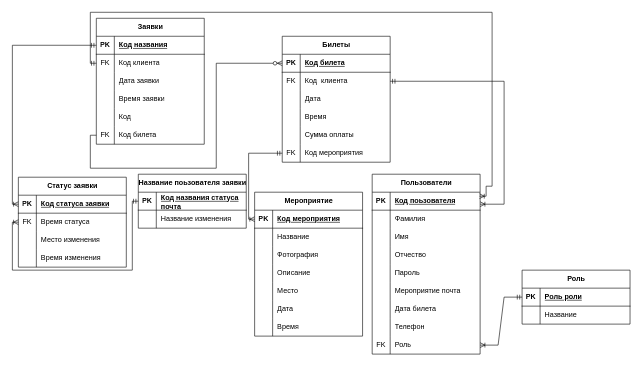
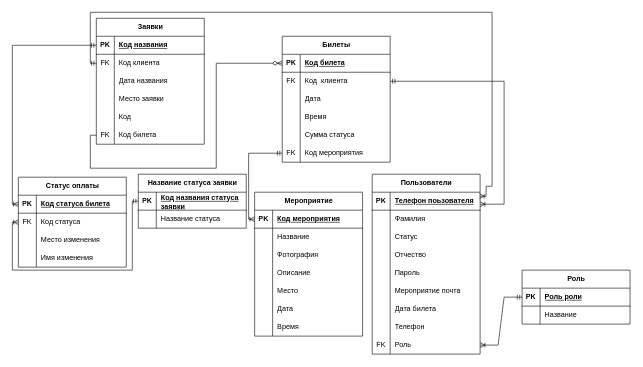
node "Дата заявки": label "Дата заявки" -> "Дата названия"
node "Время заявки": label "Время заявки" -> "Место заявки"
node "Сумма оплаты": label "Сумма оплаты" -> "Сумма статуса"
node "Название поьзователя заявки": label "Название поьзователя заявки" -> "Название статуса заявки"
node "Статус заявки": label "Статус заявки" -> "Статус оплаты"
node "Код названия статуса почта": label "Код названия статуса почта" -> "Код названия статуса заявки"
node "Код поьзователя": label "Код поьзователя" -> "Телефон поьзователя"
node "Код статуса заявки": label "Код статуса заявки" -> "Код статуса билета"
node "Название изменения": label "Название изменения" -> "Название статуса"
node "Время статуса": label "Время статуса" -> "Код статуса"
node "Имя": label "Имя" -> "Статус"
node "Время изменения": label "Время изменения" -> "Имя изменения"
